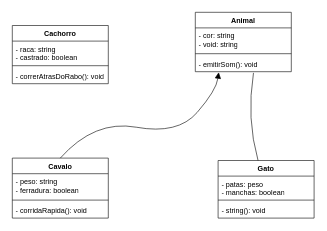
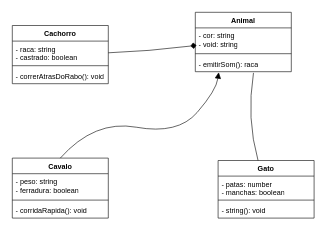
edge "Cachorro" -> "- cor: string - void: string": added
node "- emitirSom(): void": label "- emitirSom(): void" -> "- emitirSom(): raca"
node "- patas: peso - manchas: boolean": label "- patas: peso - manchas: boolean" -> "- patas: number - manchas: boolean"
